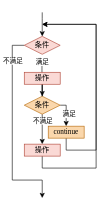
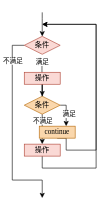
node "continue": moved (66, 132) -> (57, 132)
